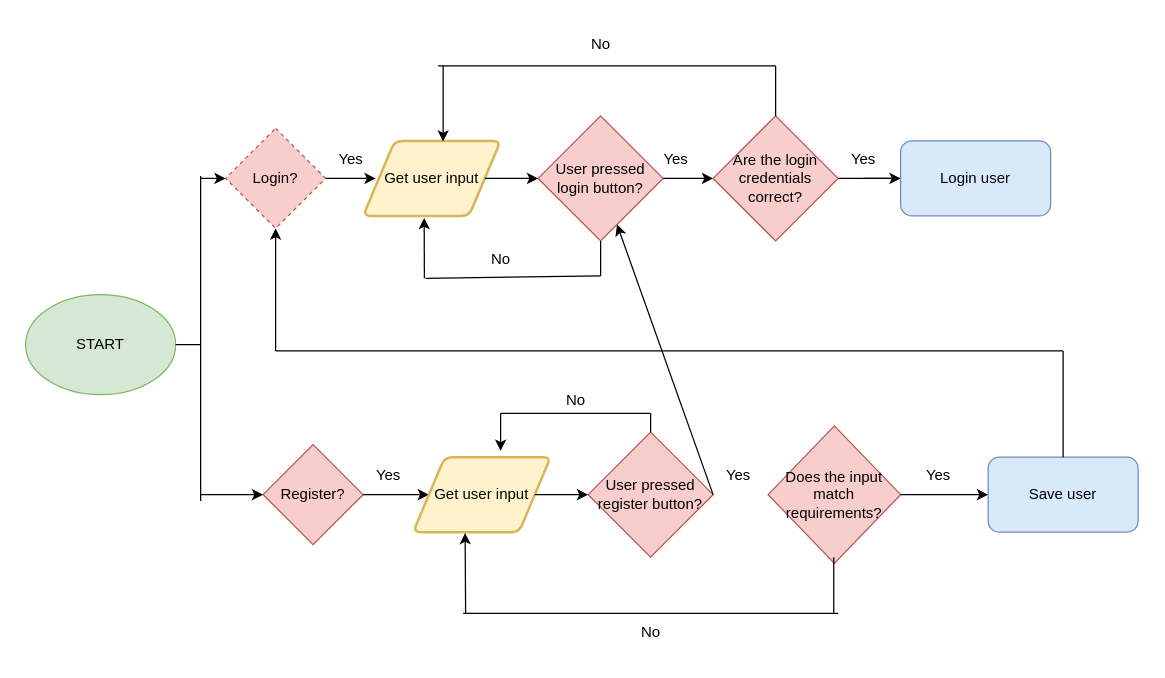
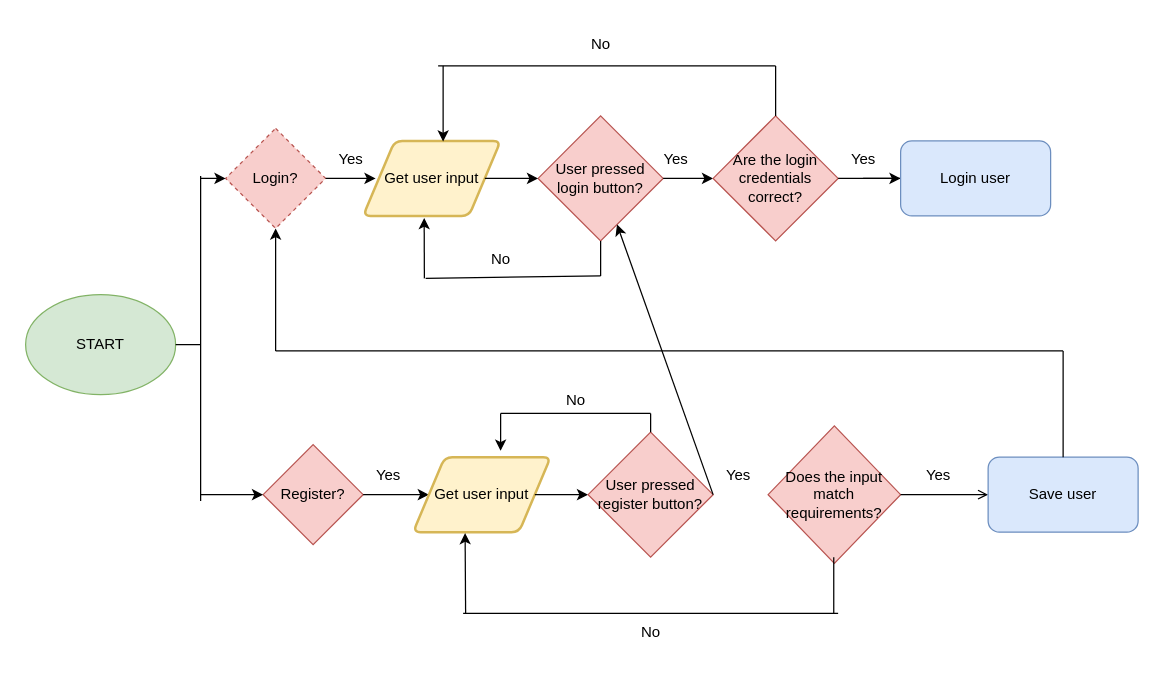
edge "Does the input match requirements?" -> "Save user": arrowhead classic -> open
